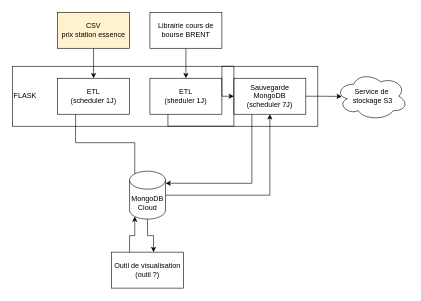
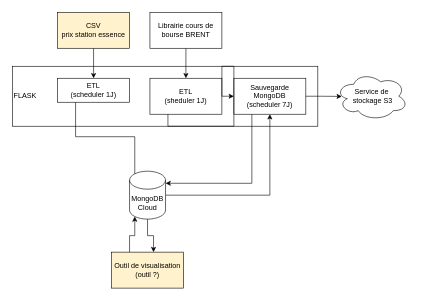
node "ETL (scheduler 1J)": size 72x36 -> 72x24
node "Outil de visualisation (outil ?)": fillcolor #ffffff -> #fff2cc
